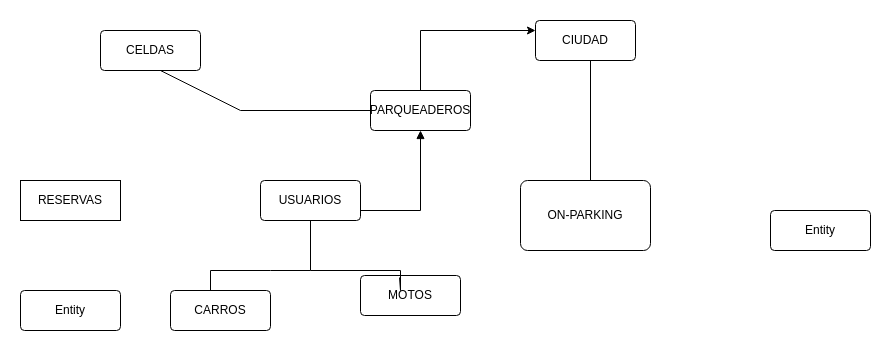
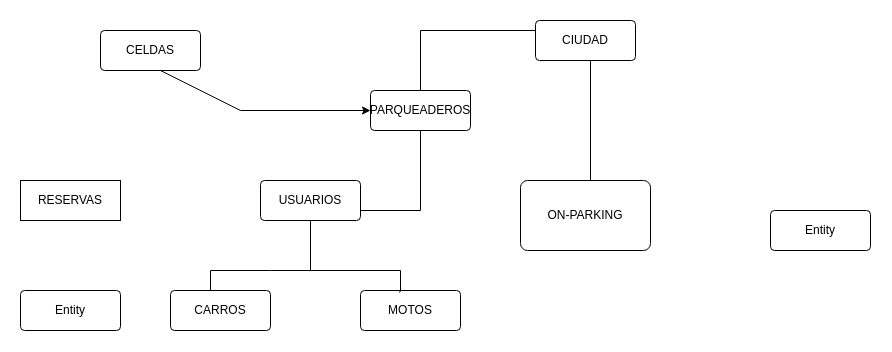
edge "PARQUEADEROS" -> "CIUDAD": arrowhead classic -> none
edge "CELDAS" -- "PARQUEADEROS": arrowhead none -> classic
edge "USUARIOS" -> "PARQUEADEROS": arrowhead block -> none
node "MOTOS": moved (411, 296) -> (411, 311)
